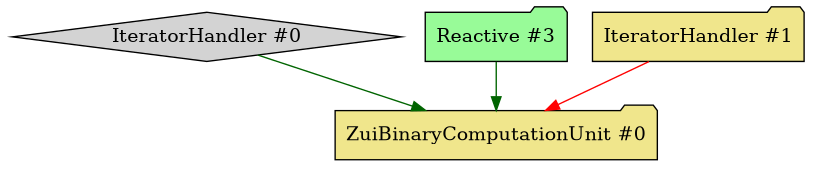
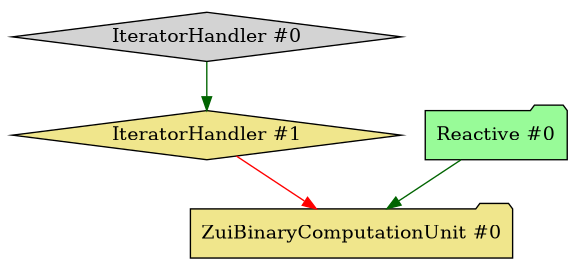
node "Reactive #3": label "Reactive #3" -> "Reactive #0"
node "IteratorHandler #1": shape folder -> diamond
edge "IteratorHandler #0" -> "ZuiBinaryComputationUnit #0": now "IteratorHandler #0" -> "IteratorHandler #1"
